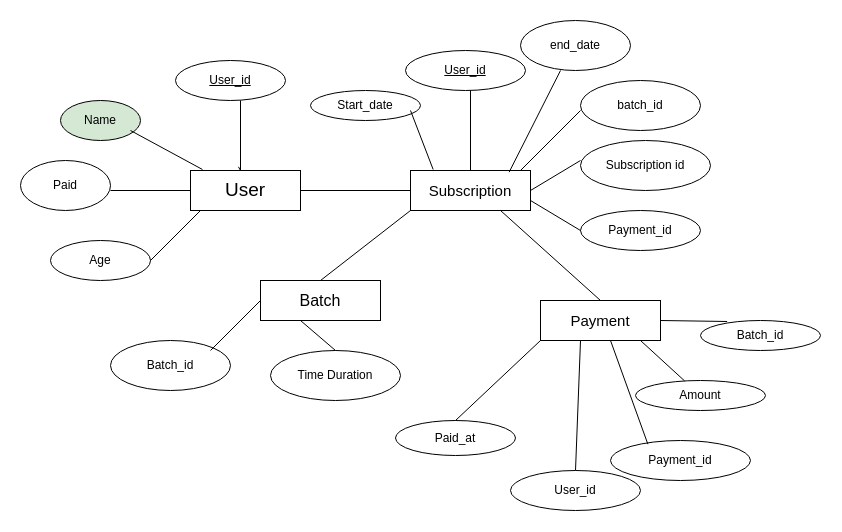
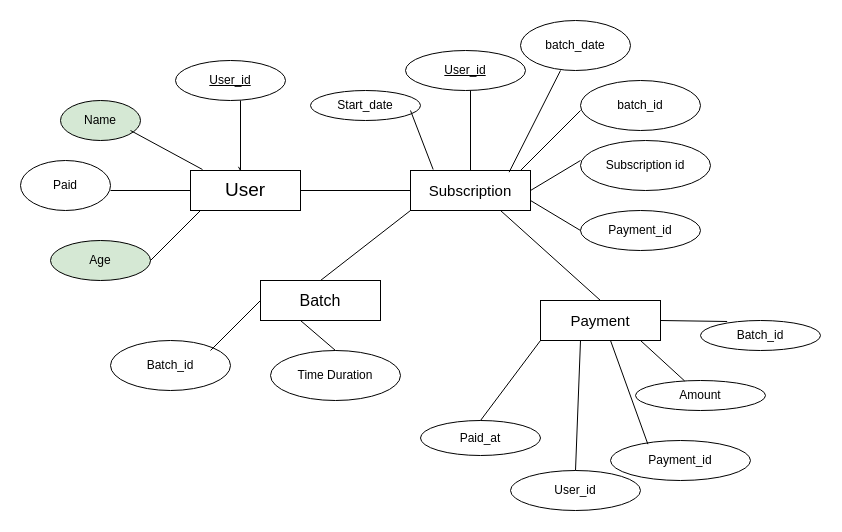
node "end_date": label "end_date" -> "batch_date"
node "Age": fillcolor #ffffff -> #d5e8d4
node "Paid_at": moved (456, 438) -> (481, 438)
